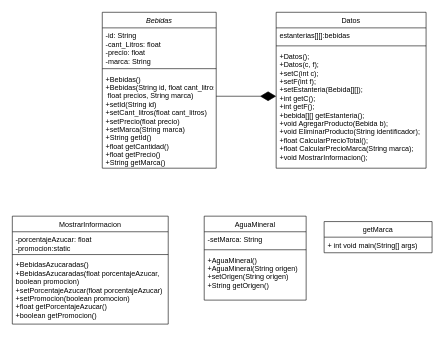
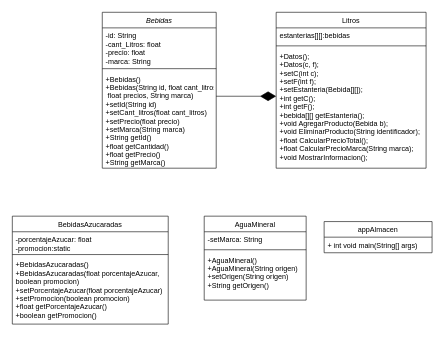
node "Datos": label "Datos" -> "Litros"
node "MostrarInformacion": label "MostrarInformacion" -> "BebidasAzucaradas"
node "getMarca": label "getMarca" -> "appAlmacen"
